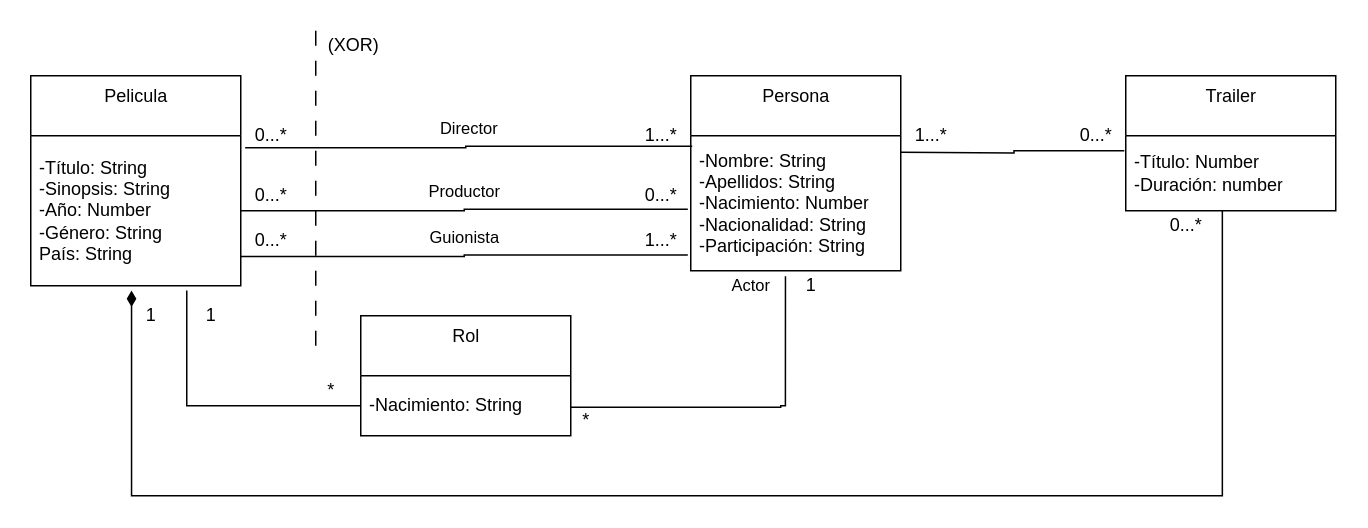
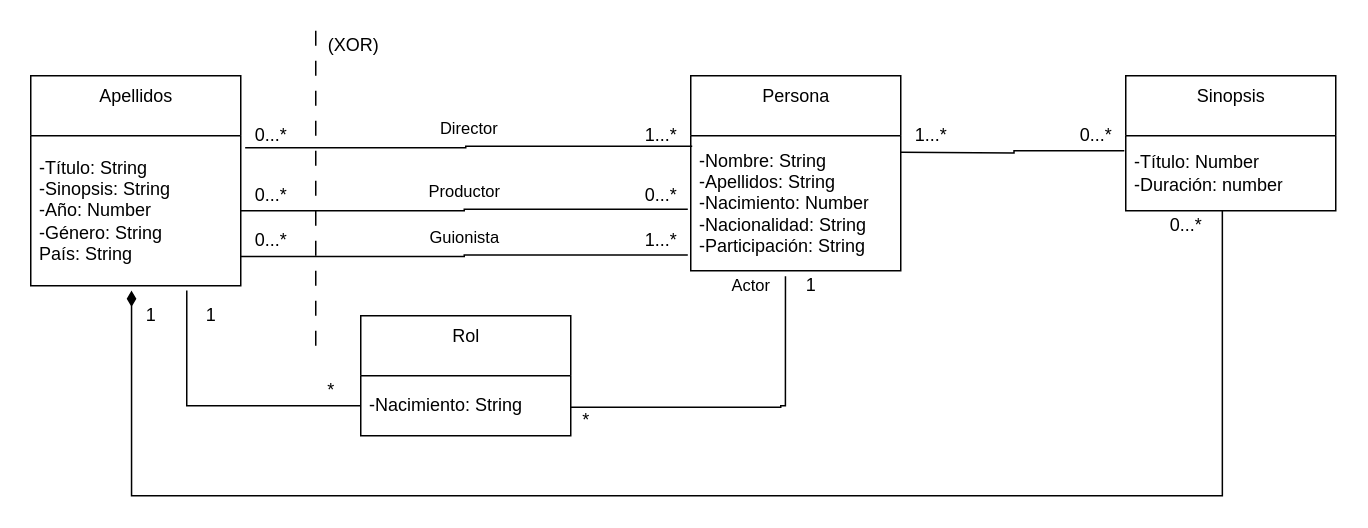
node "Pelicula": label "Pelicula" -> "Apellidos"
node "Trailer": label "Trailer" -> "Sinopsis"
